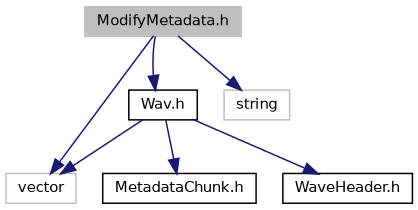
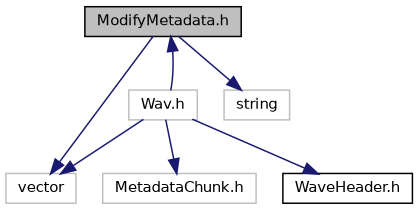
node "ModifyMetadata.h": color grey75 -> black
edge "ModifyMetadata.h" -> "Wav.h": reversed
node "Wav.h": color black -> grey75
node "MetadataChunk.h": color black -> grey75
